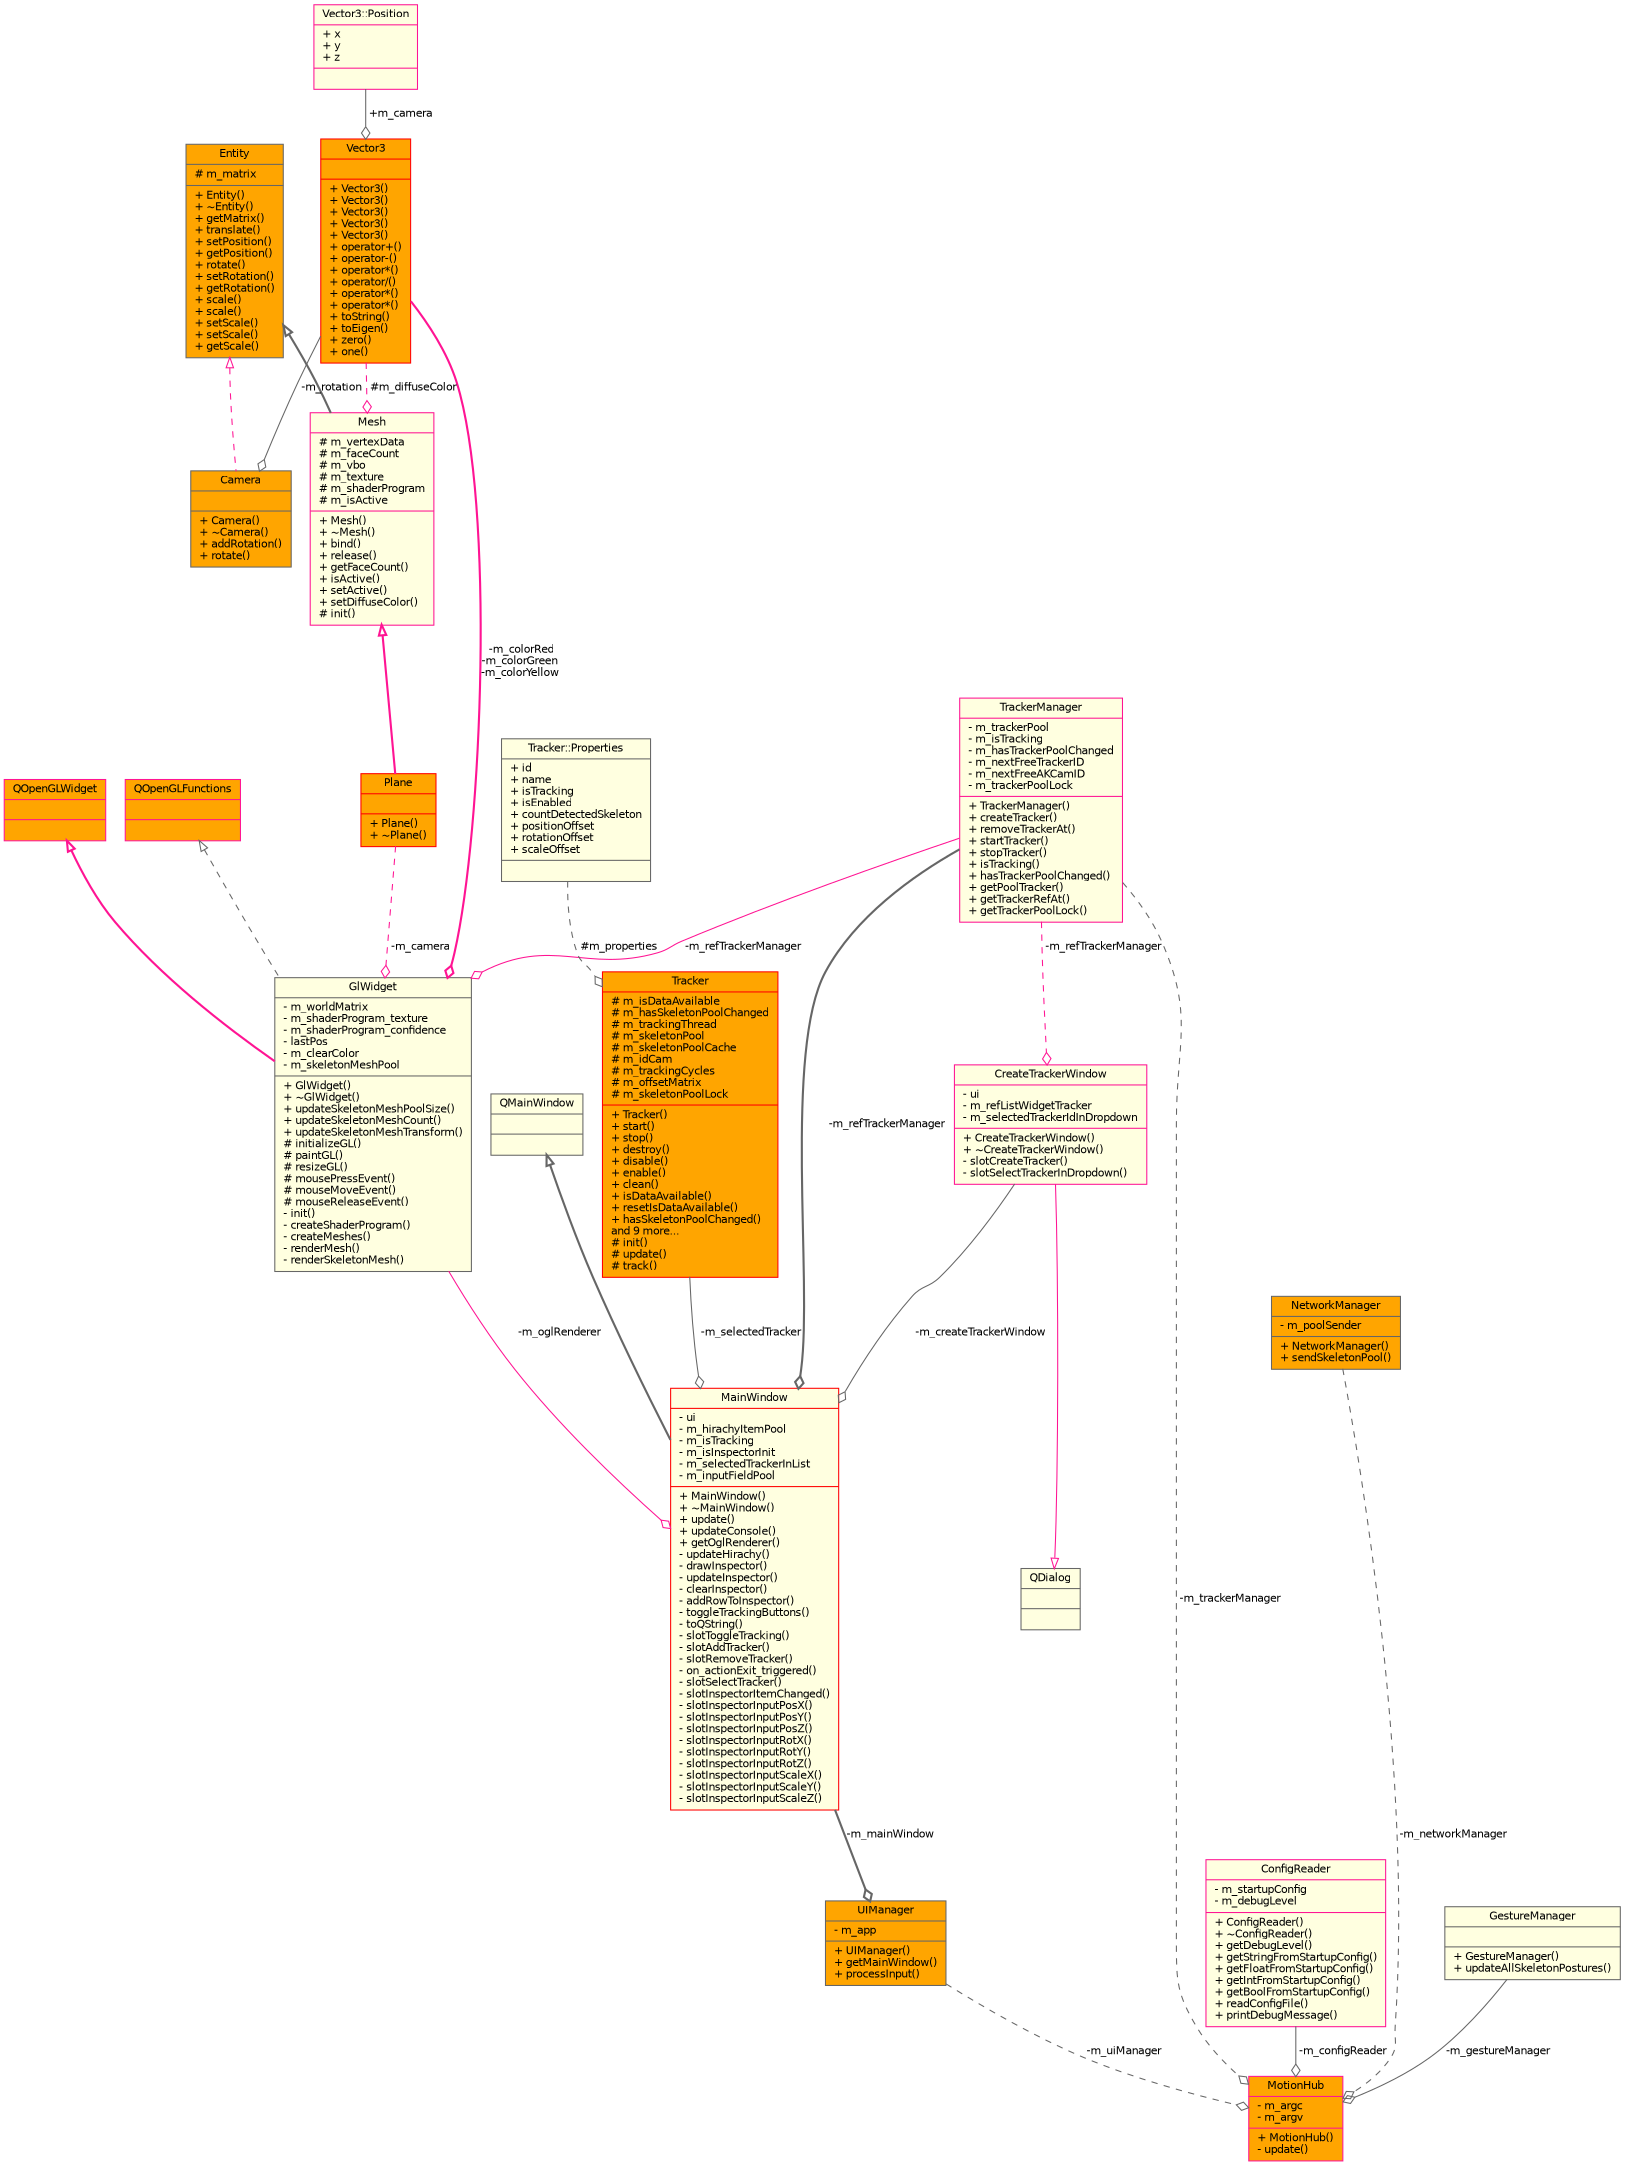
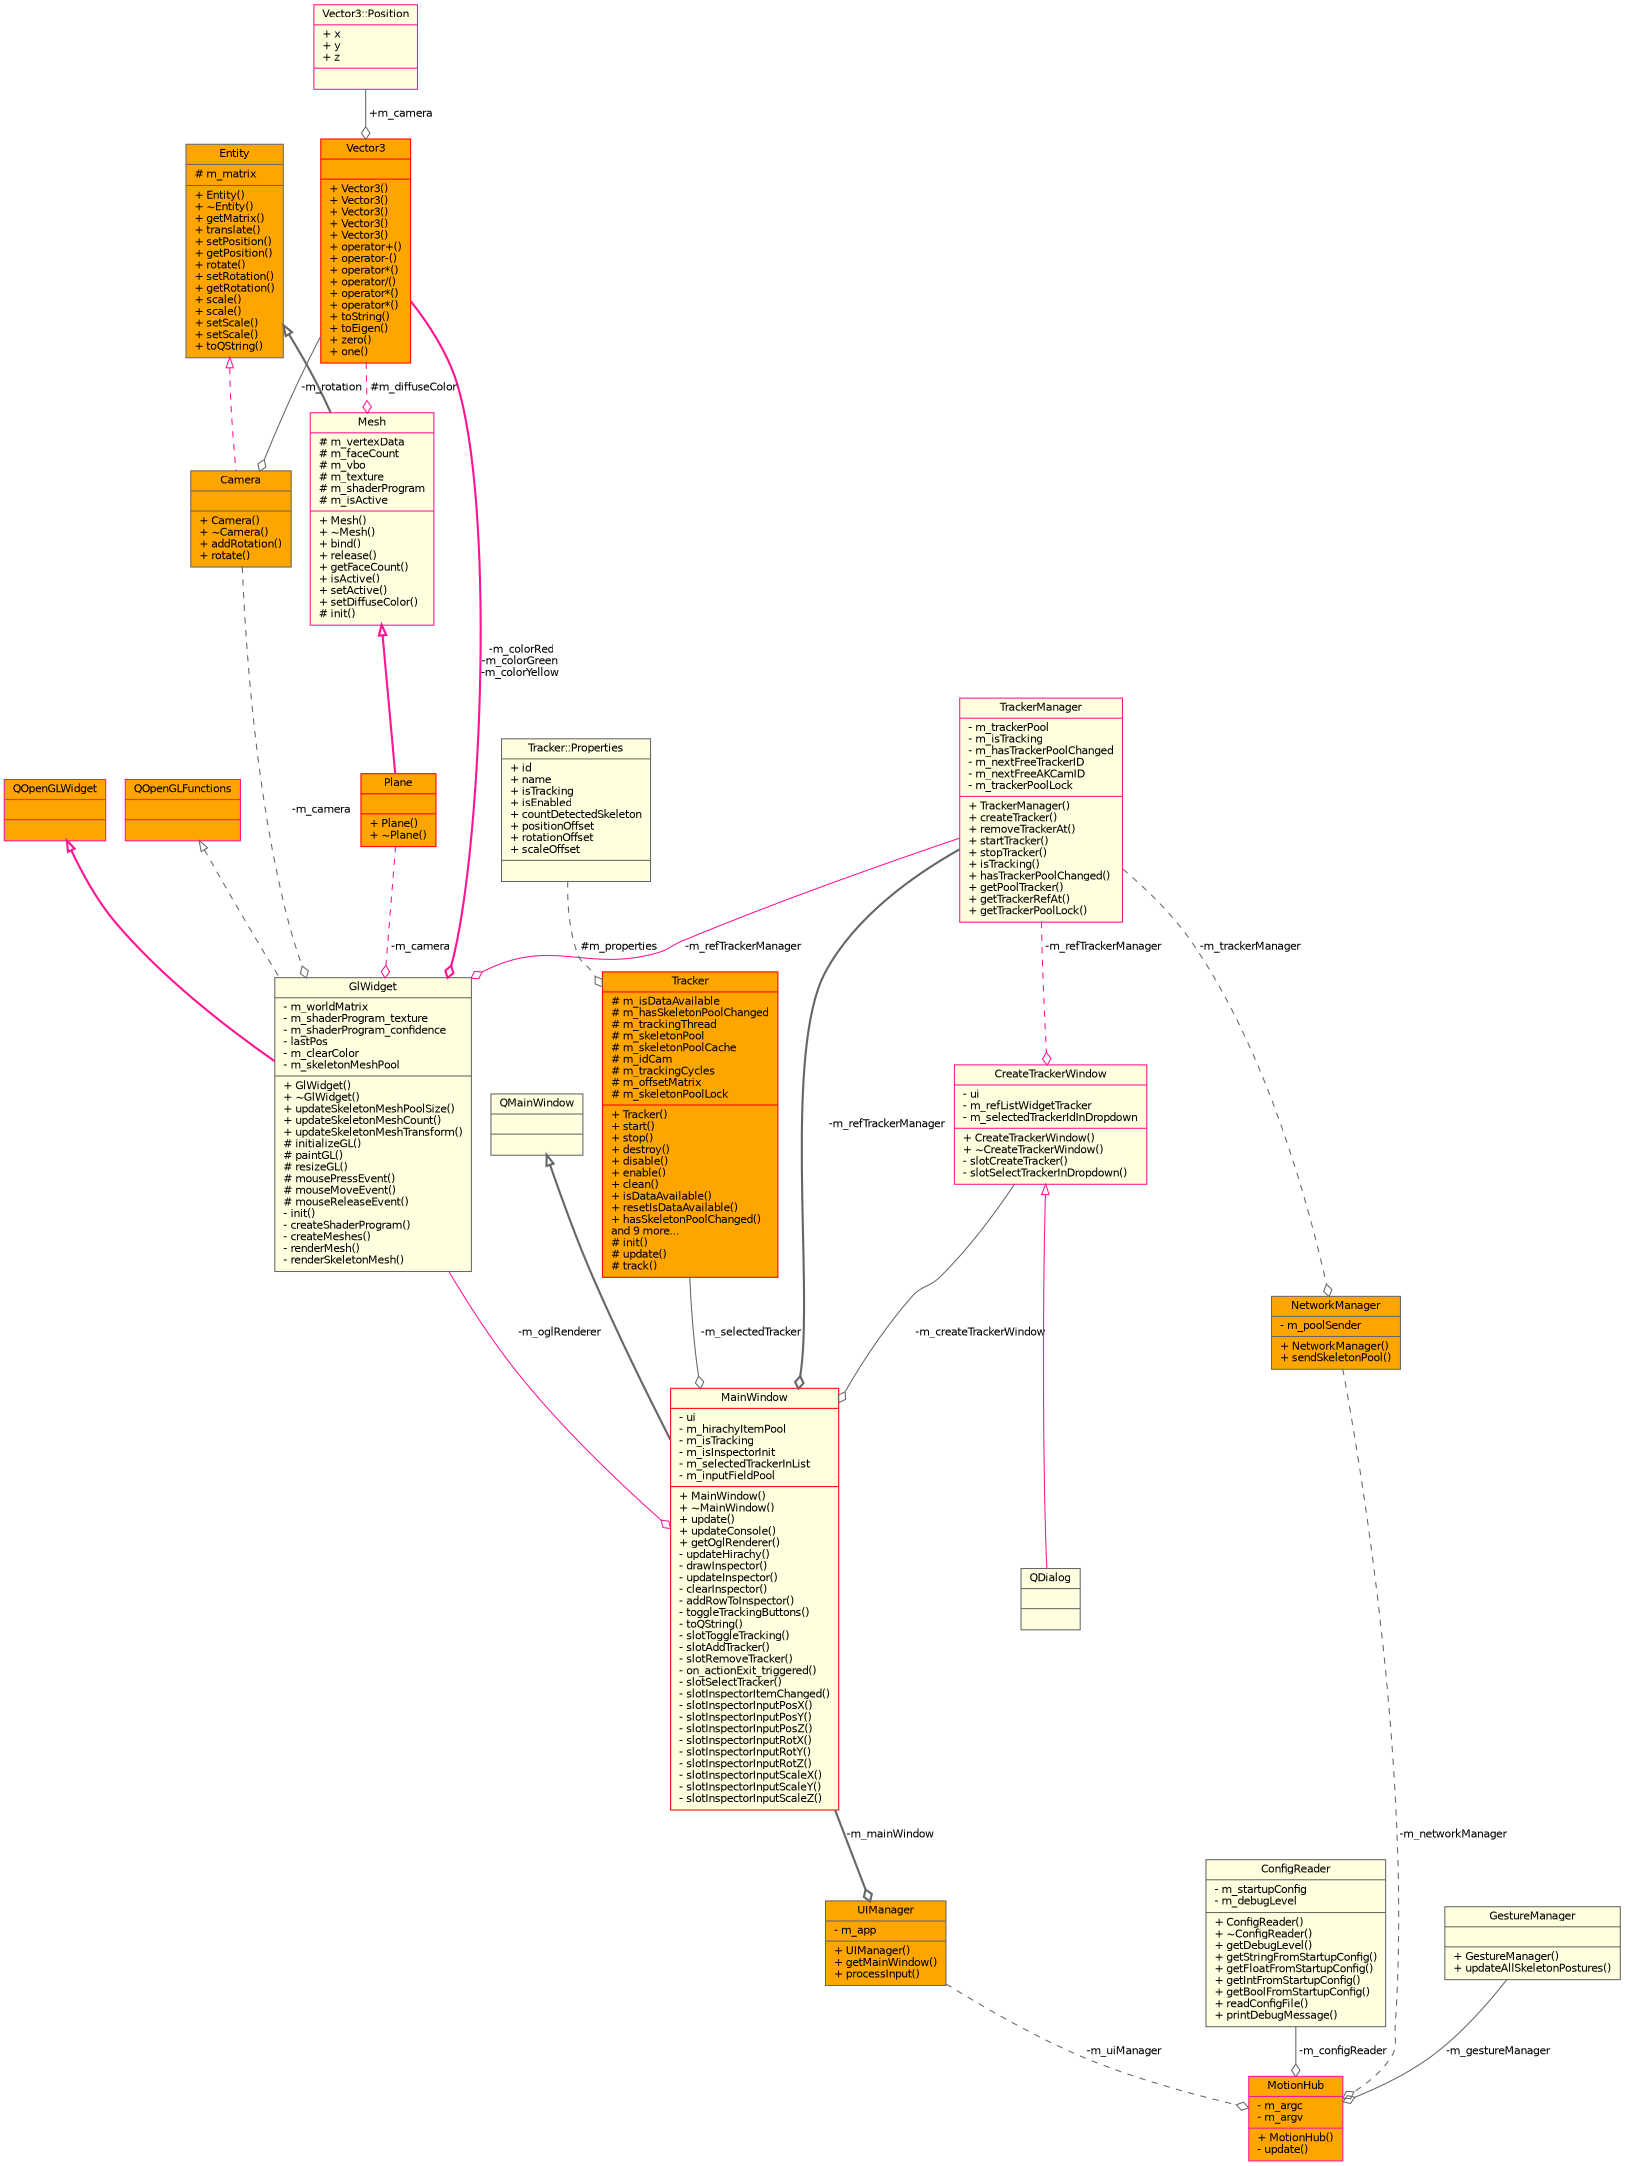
node "Entity": text "+ getScale()" -> "+ toQString()"
edge "Camera" -> "GlWidget": added, label "-m_camera"
edge "CreateTrackerWindow" -> "QDialog": reversed
edge "TrackerManager" -> "MotionHub": now "TrackerManager" -> "NetworkManager"
node "ConfigReader": color deeppink -> gray40
